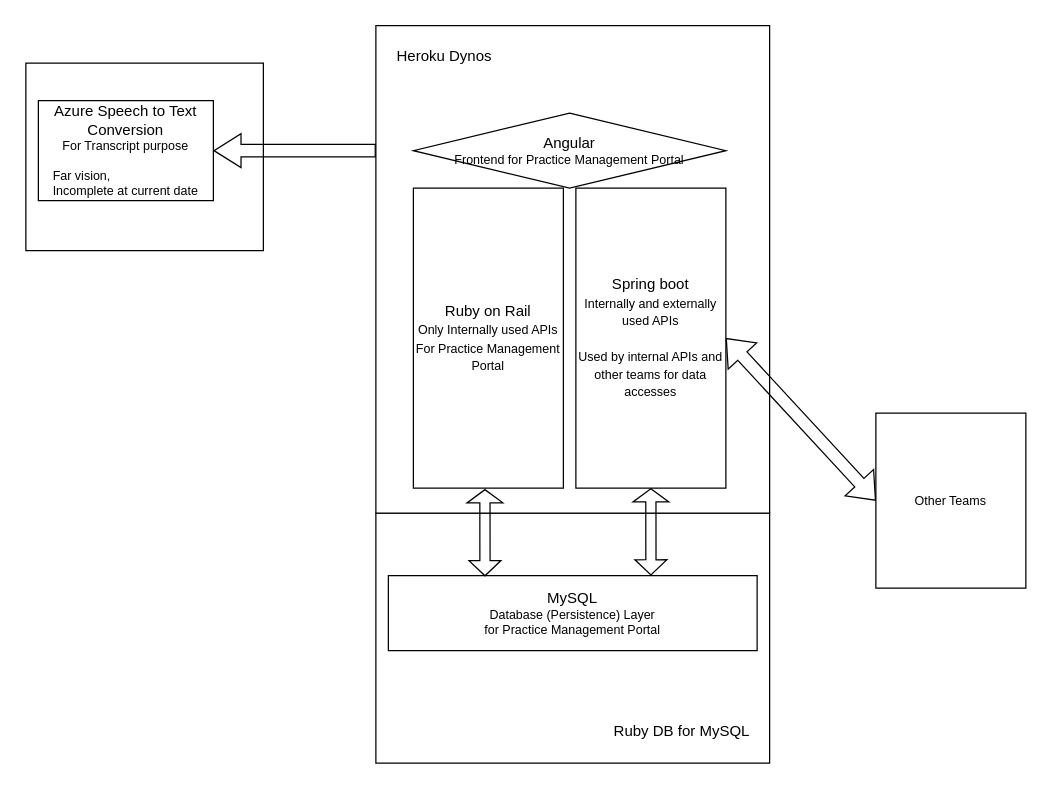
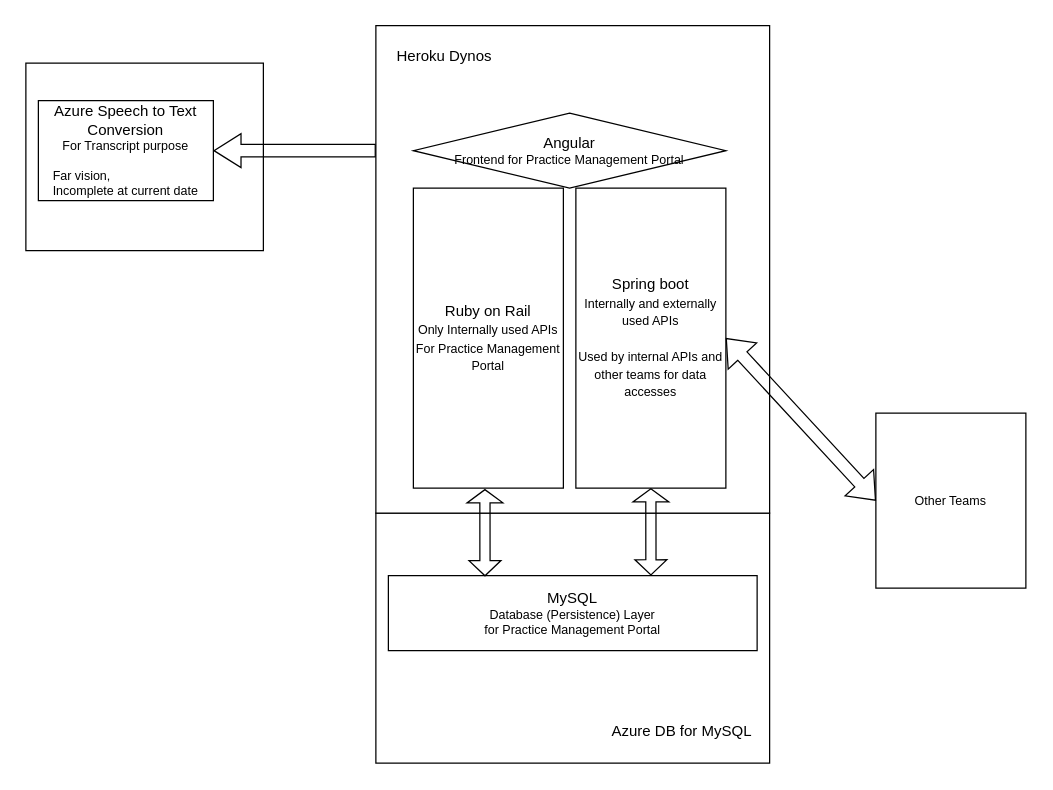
node "Ruby DB for MySQL": label "Ruby DB for MySQL" -> "Azure DB for MySQL"
